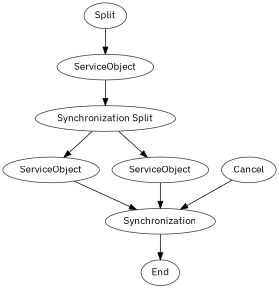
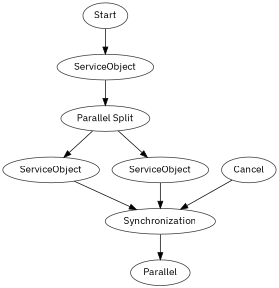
node "Split": label "Split" -> "Start"
node "Synchronization Split": label "Synchronization Split" -> "Parallel Split"
node "End": label "End" -> "Parallel"
